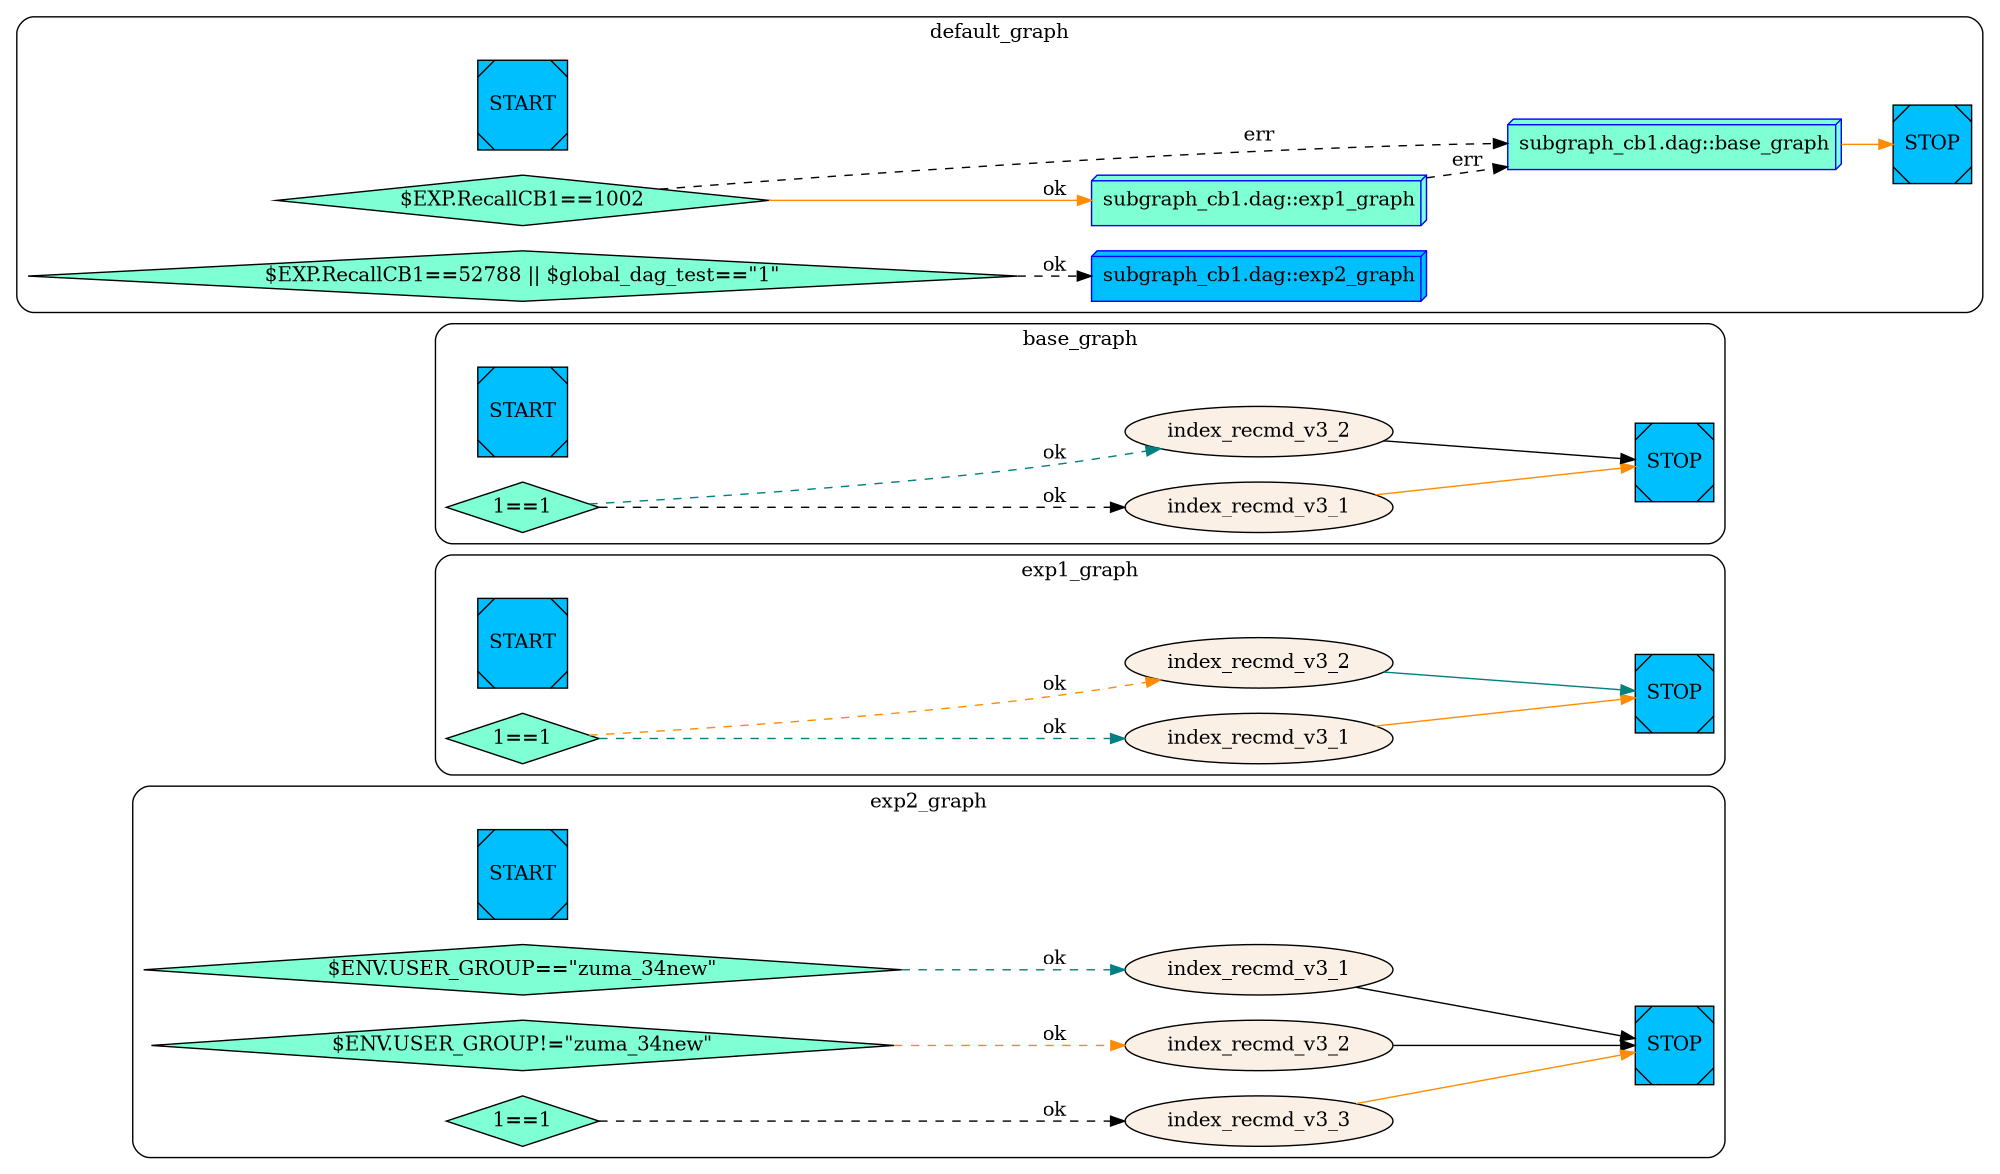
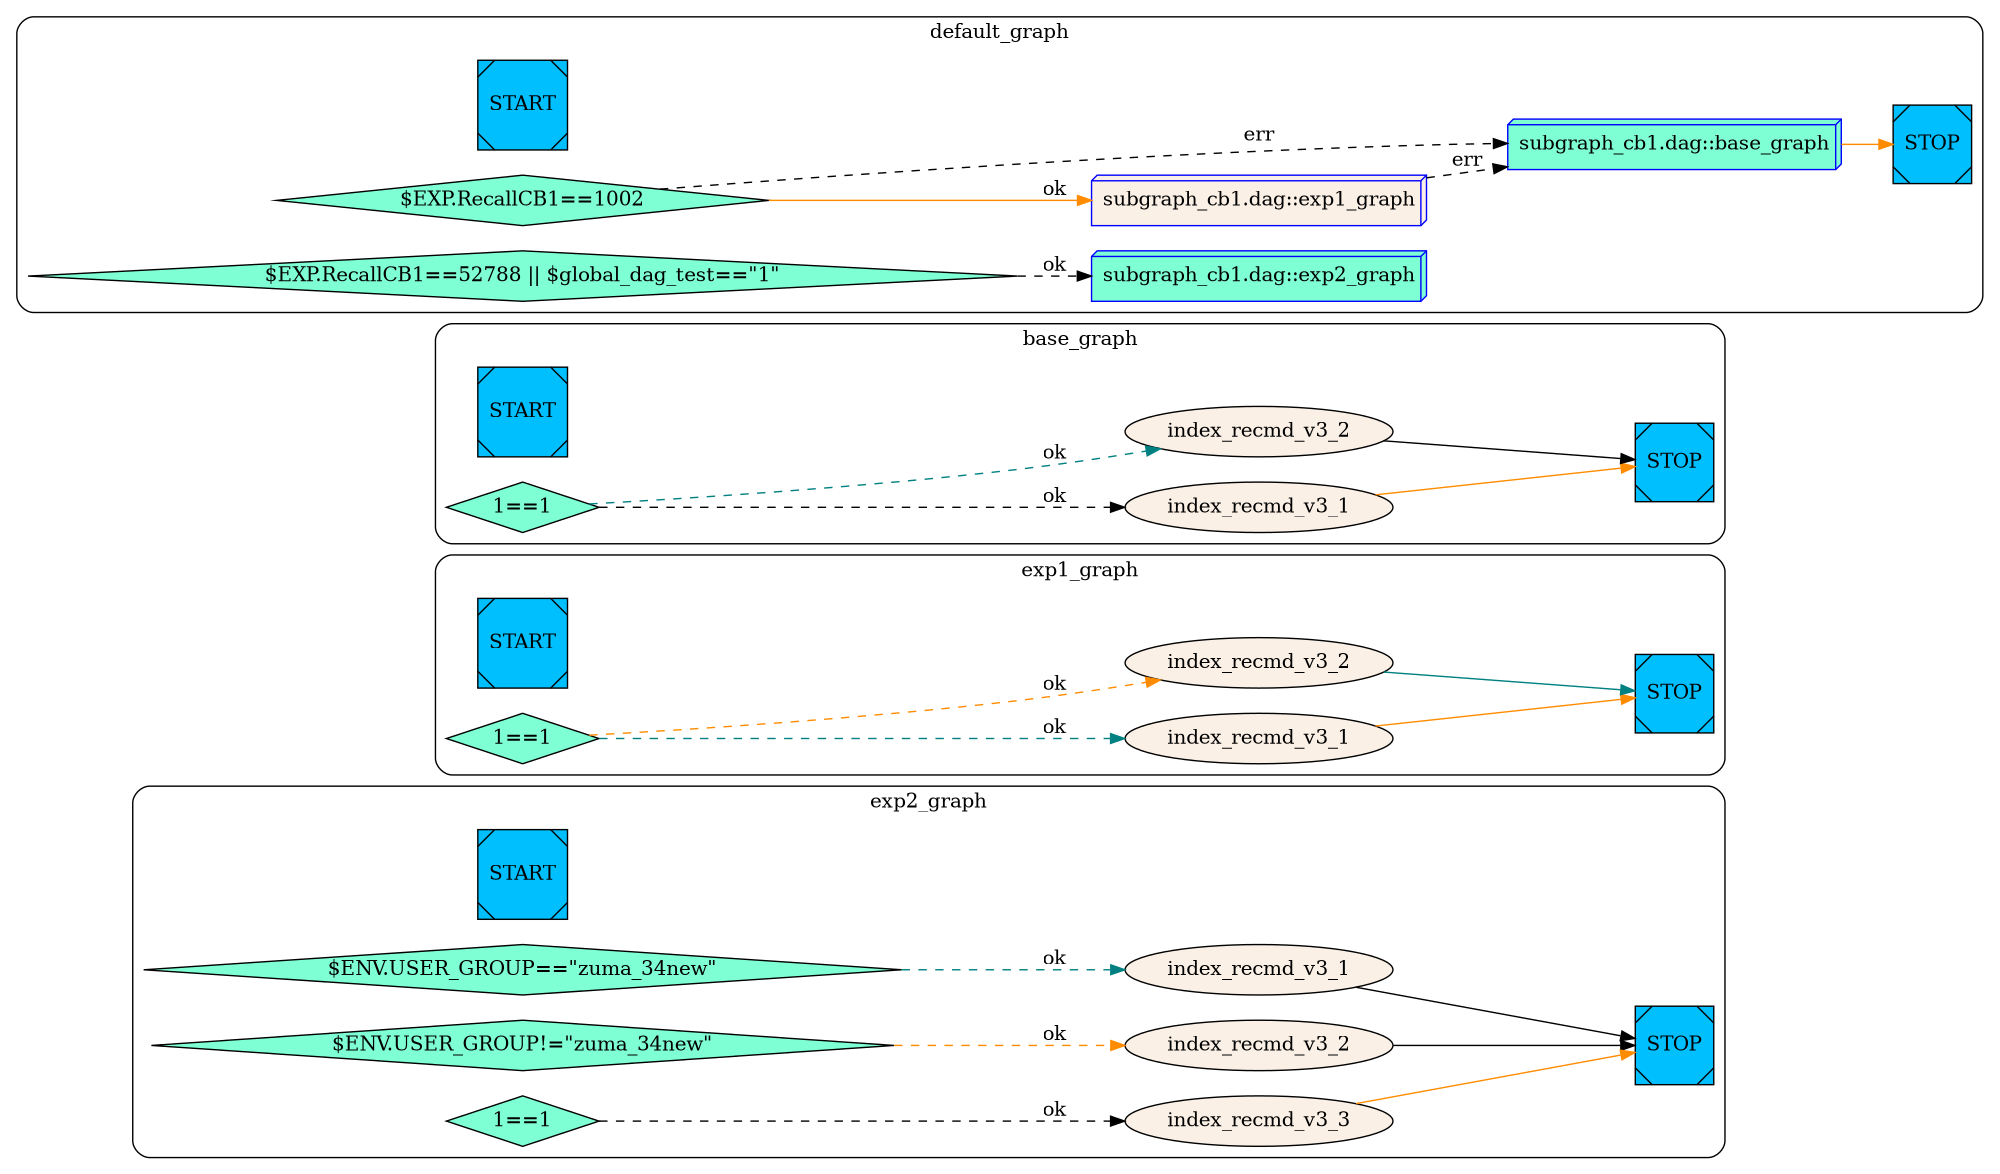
node "subgraph_cb1.dag::exp1_graph": fillcolor aquamarine -> linen
node "subgraph_cb1.dag::exp2_graph": fillcolor deepskyblue -> aquamarine
